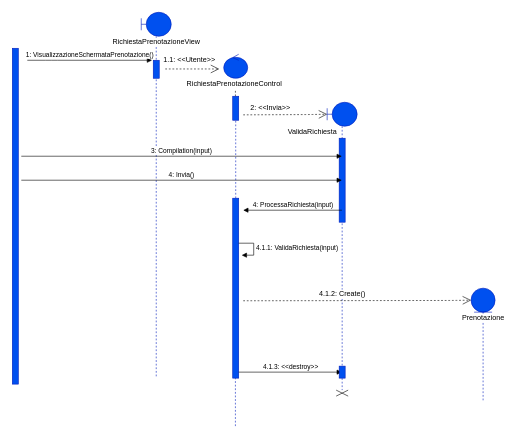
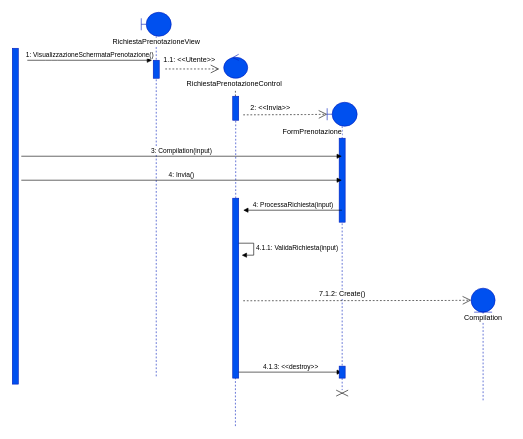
node "ValidaRichiesta": label "ValidaRichiesta" -> "FormPrenotazione"
node "4.1.2: Create()": label "4.1.2: Create()" -> "7.1.2: Create()"
node "Prenotazione": label "Prenotazione" -> "Compilation"
